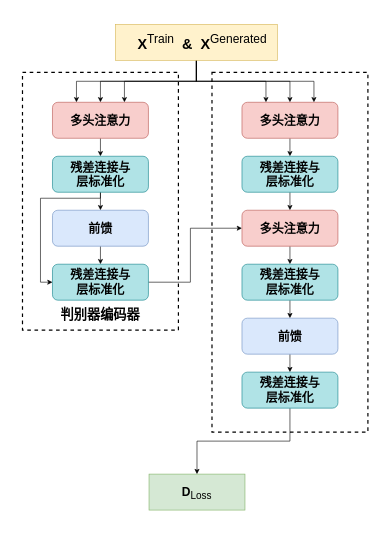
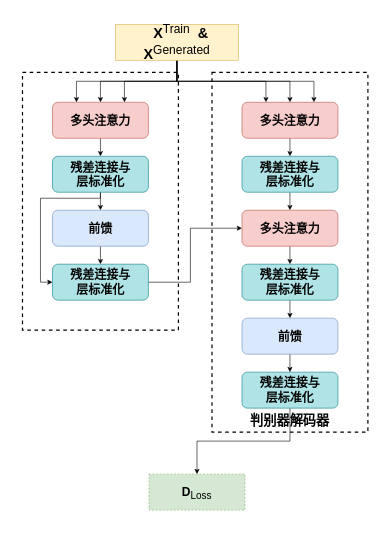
node "XTrain & XGenerated": size 162x36 -> 123x36
node "判别器编码器": removed
node "判别器解码器": added
node "DLoss": style solid -> dashed
